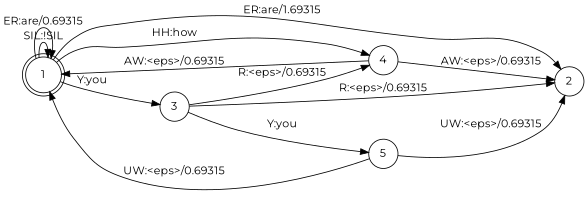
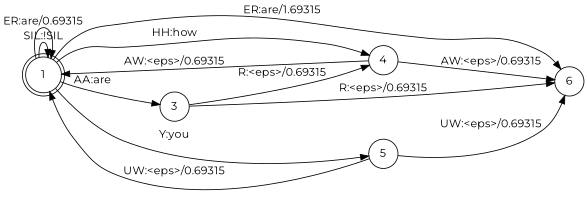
edge "1" -> "3": label "Y:you" -> "AA:are"
node "2": label "2" -> "6"
edge "3" -> "5": now "1" -> "5"
